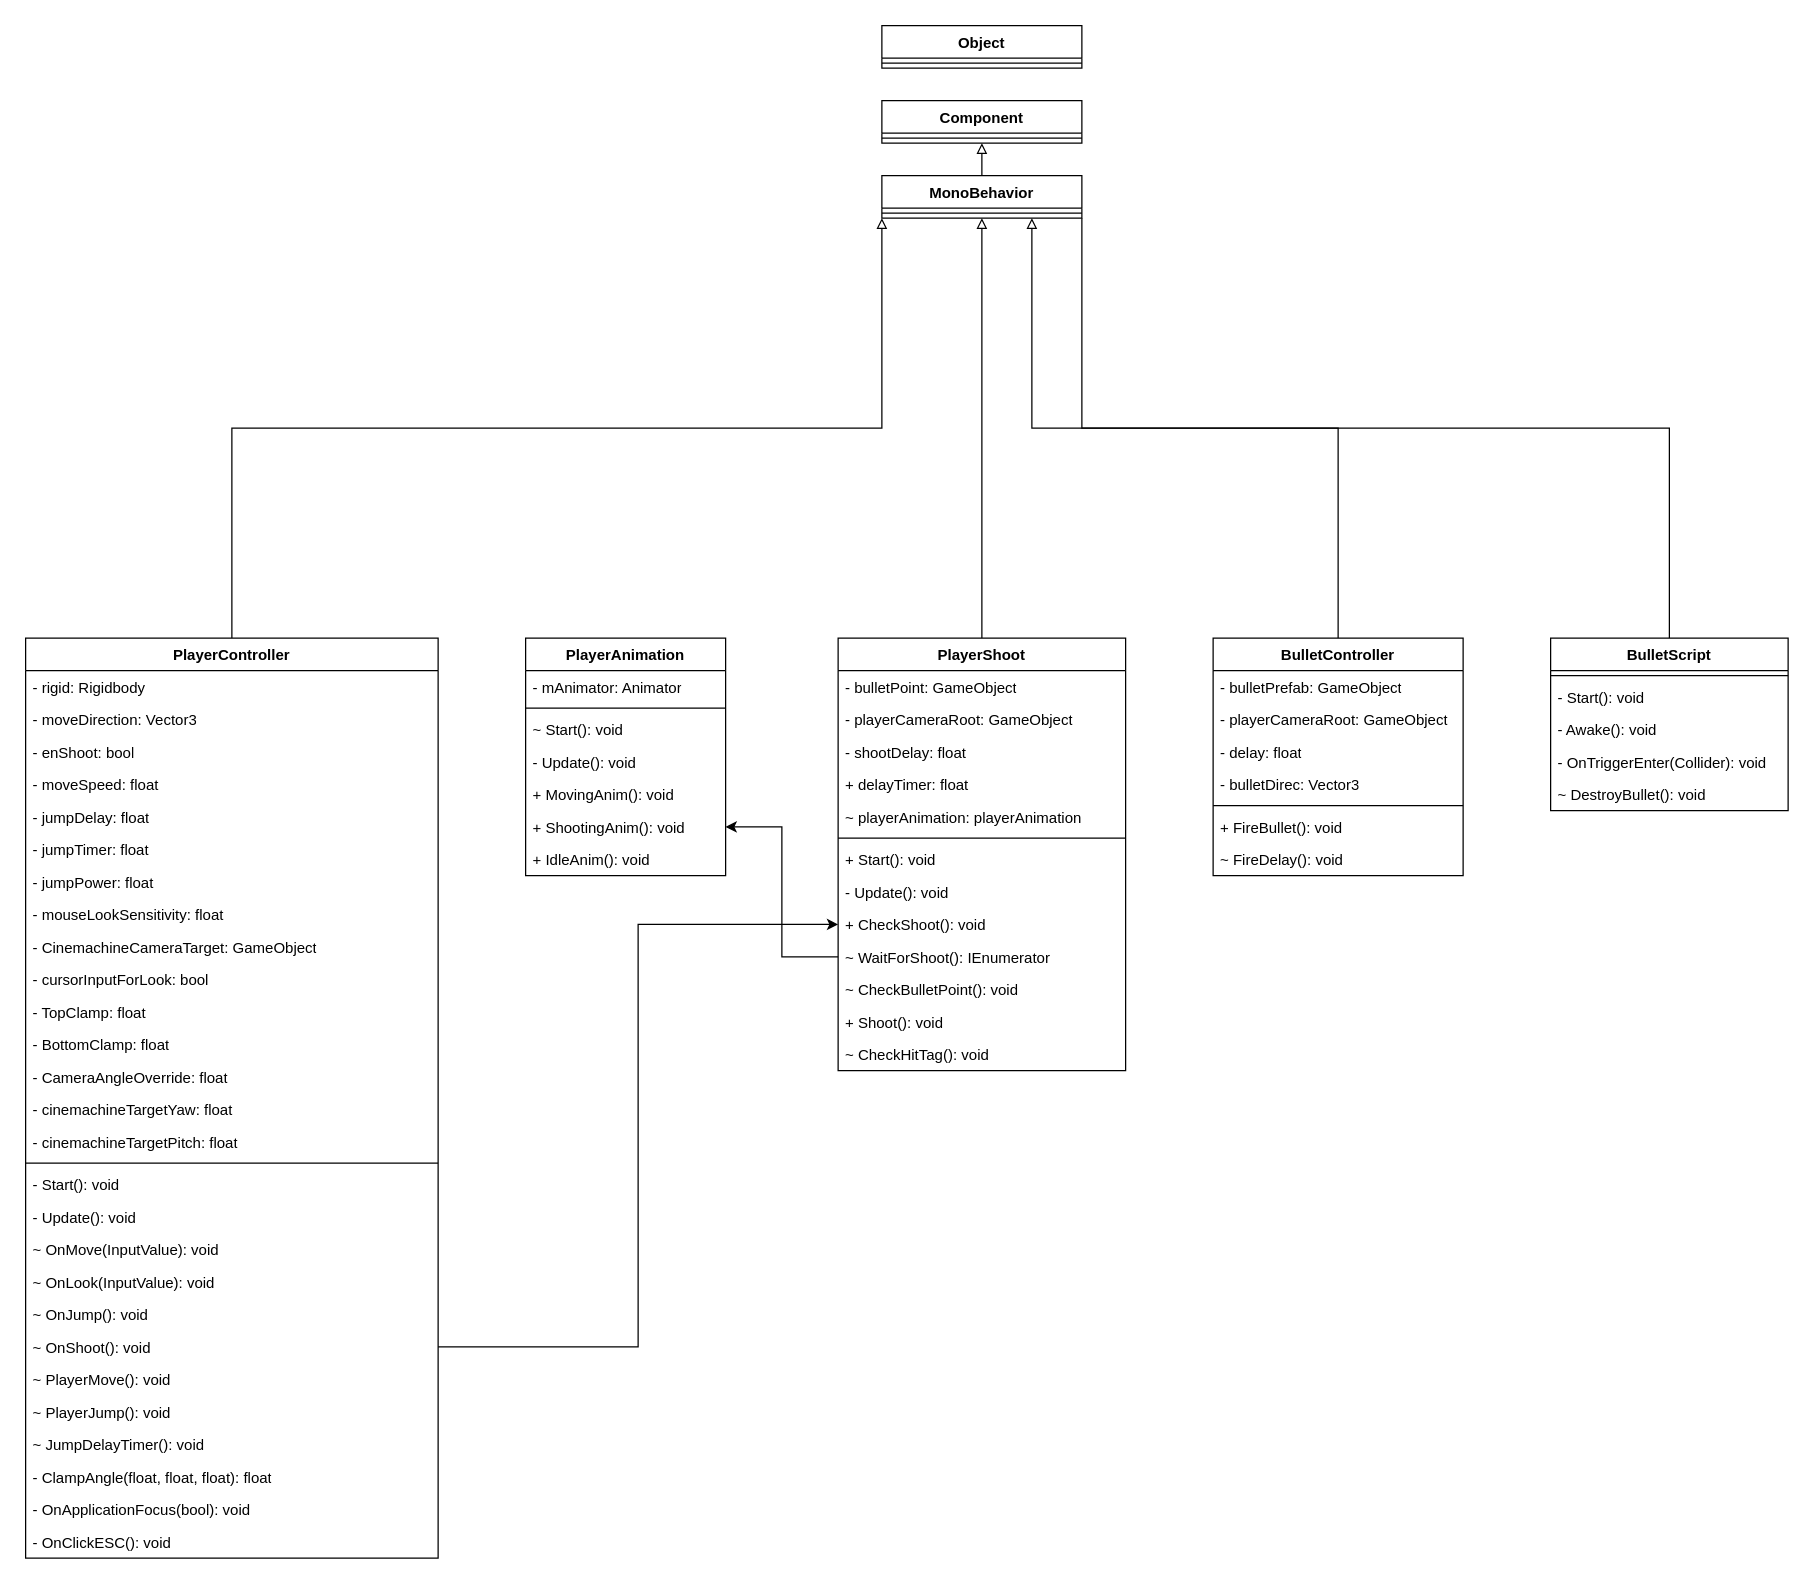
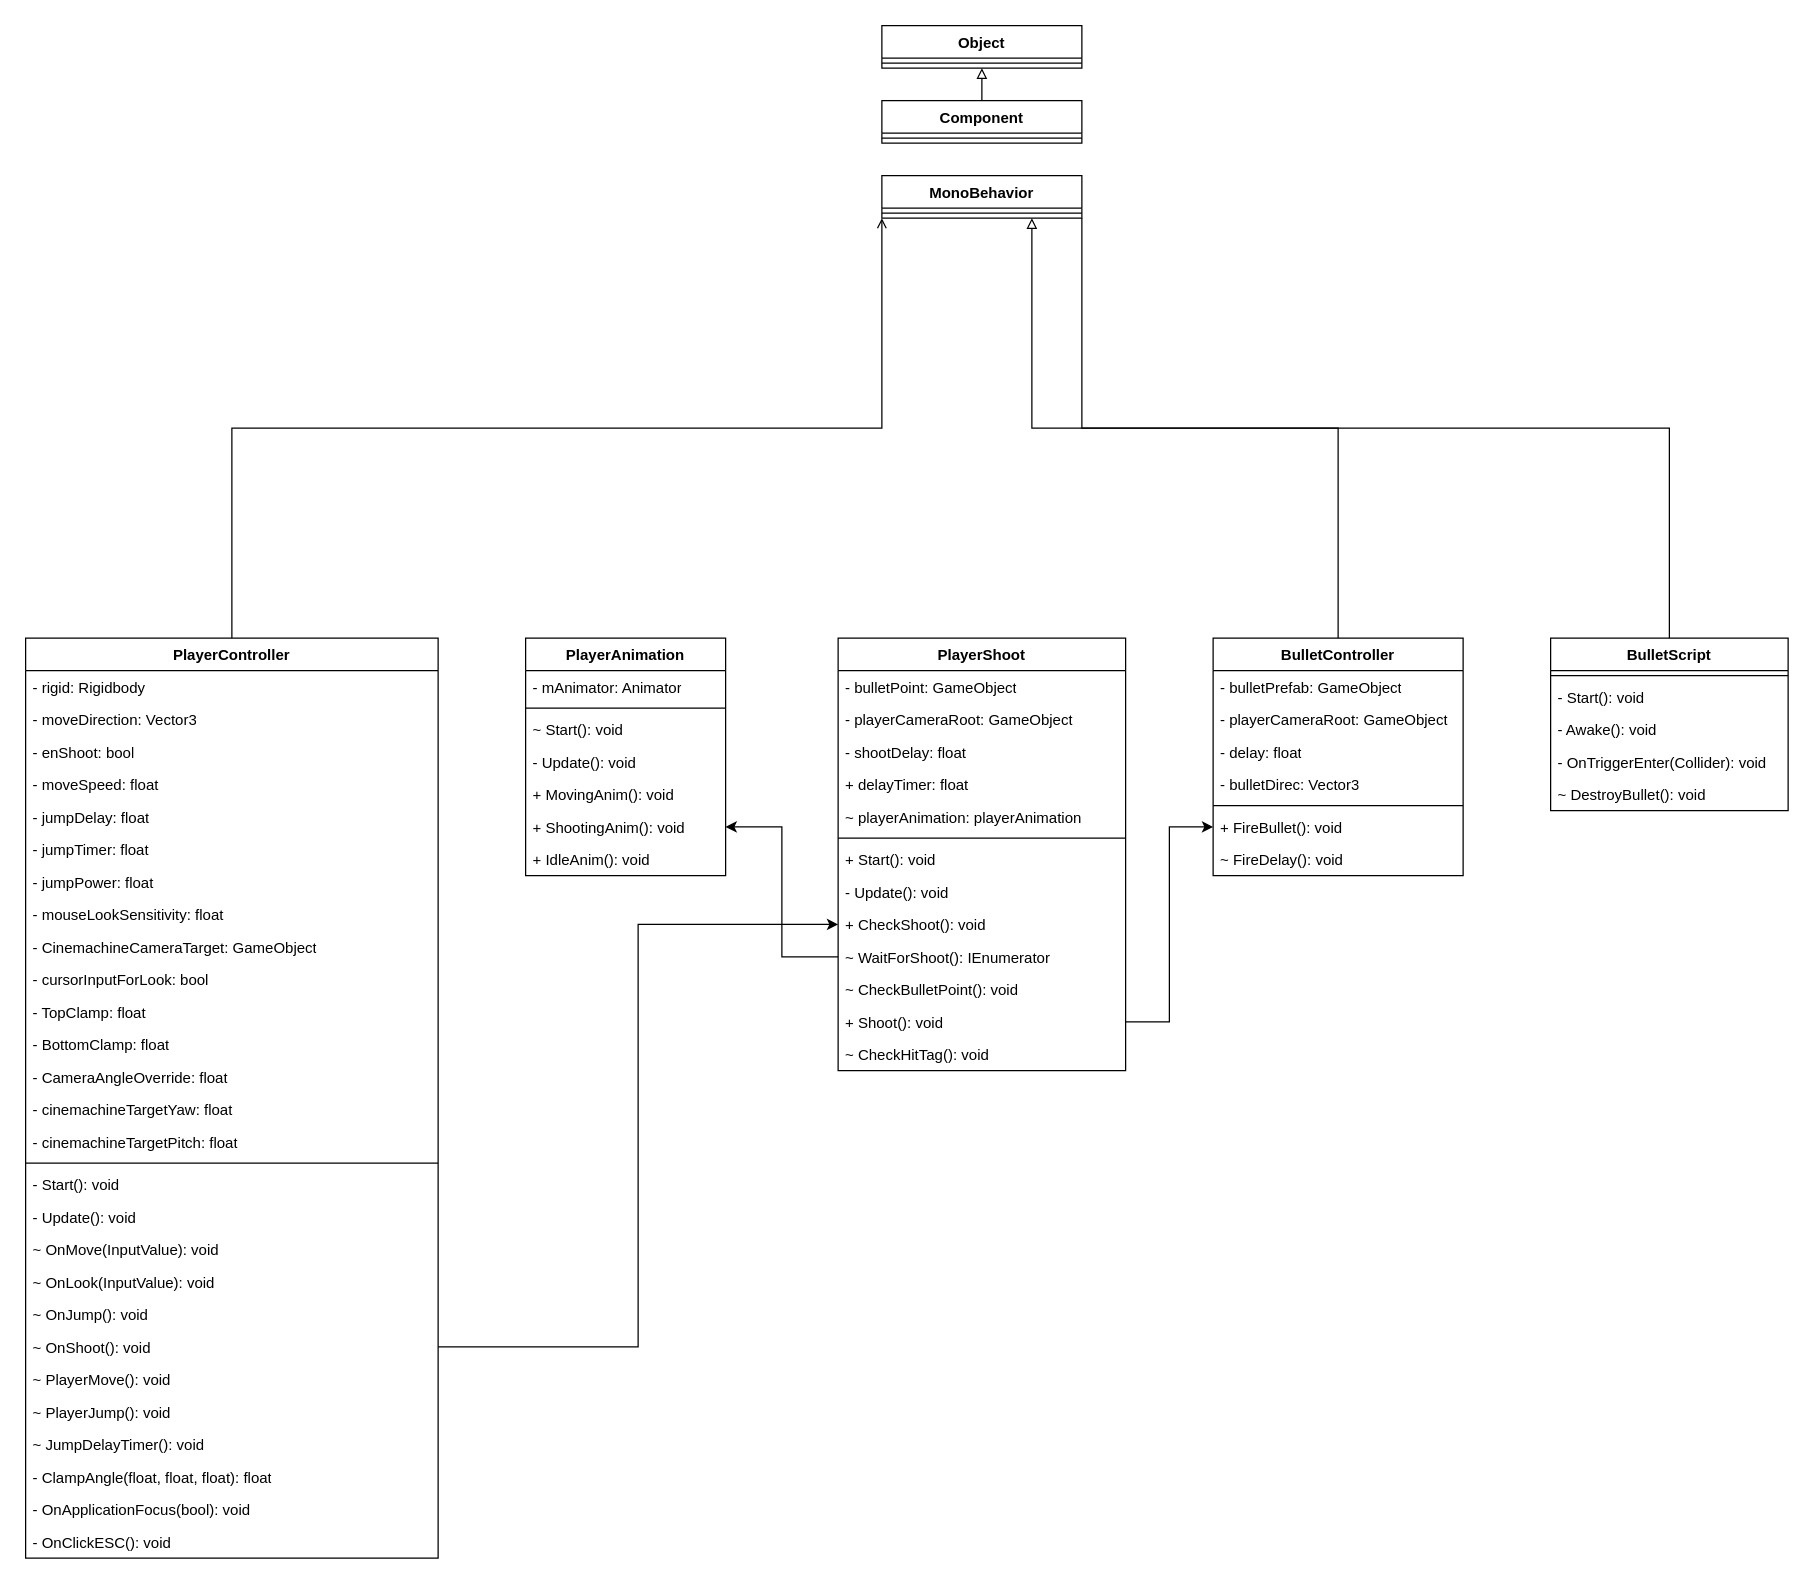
edge "Component" -> "Object": added
edge "MonoBehavior" -> "Component": removed
edge "PlayerController" -> "MonoBehavior": arrowhead block -> open
edge "PlayerShoot" -> "MonoBehavior": removed
edge "+ Shoot(): void" -> "+ FireBullet(): void": added
